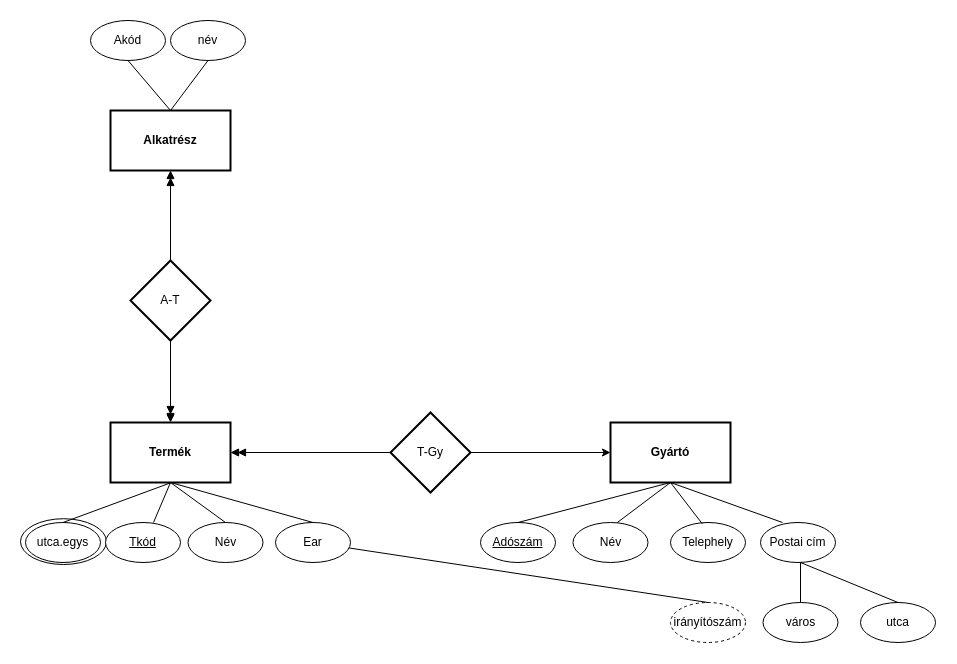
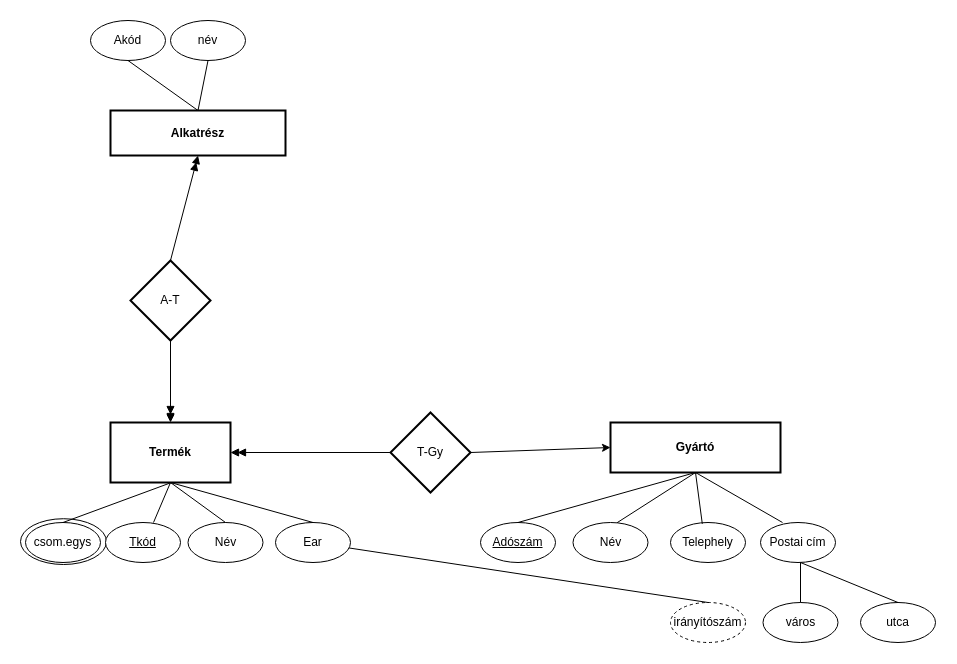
node "Alkatrész": size 120x60 -> 175x45
node "Gyártó": size 120x60 -> 170x50
node "utca.egys": label "utca.egys" -> "csom.egys"
